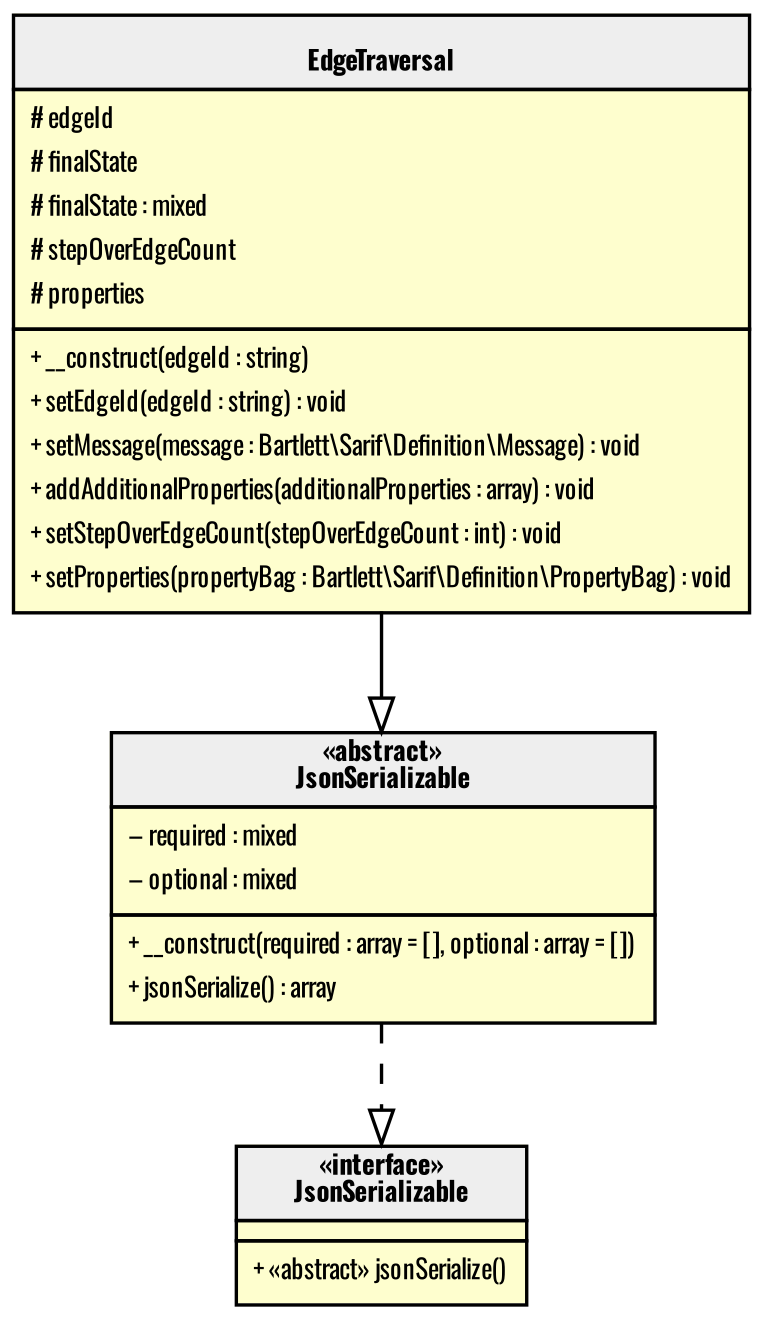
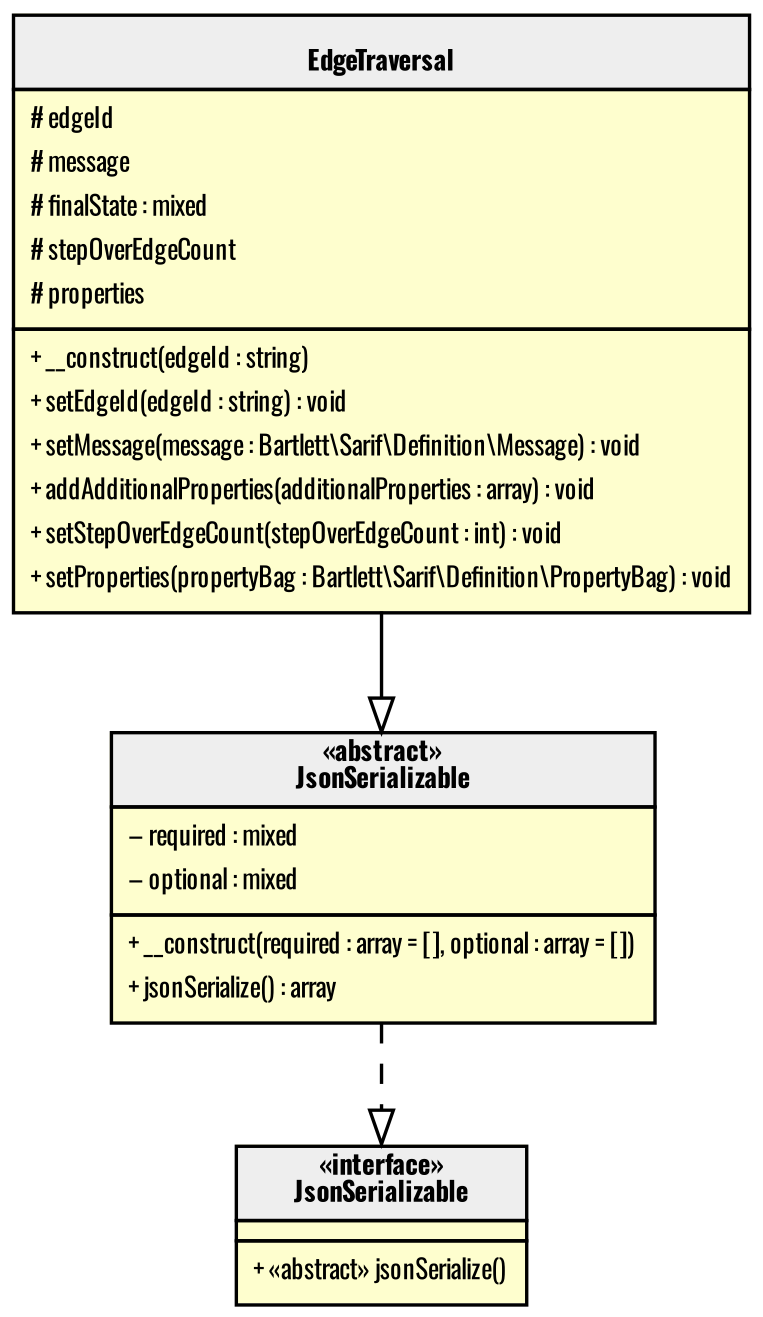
node "EdgeTraversal": text "# finalState" -> "# message"
